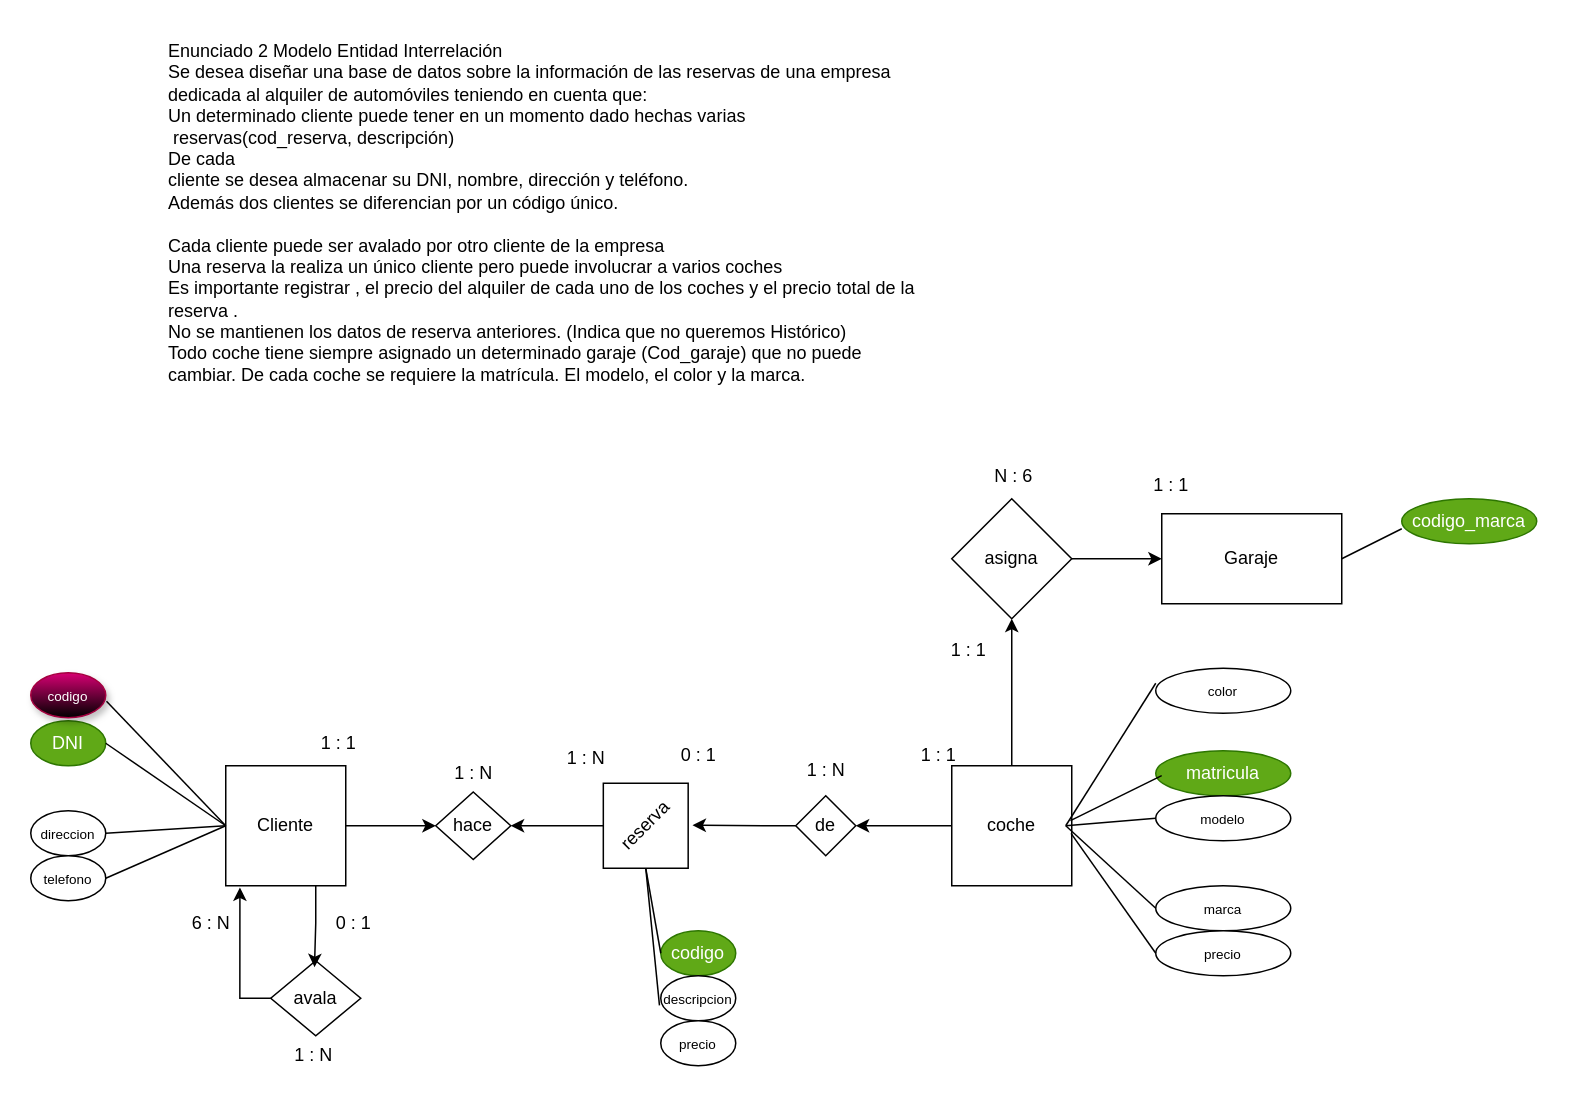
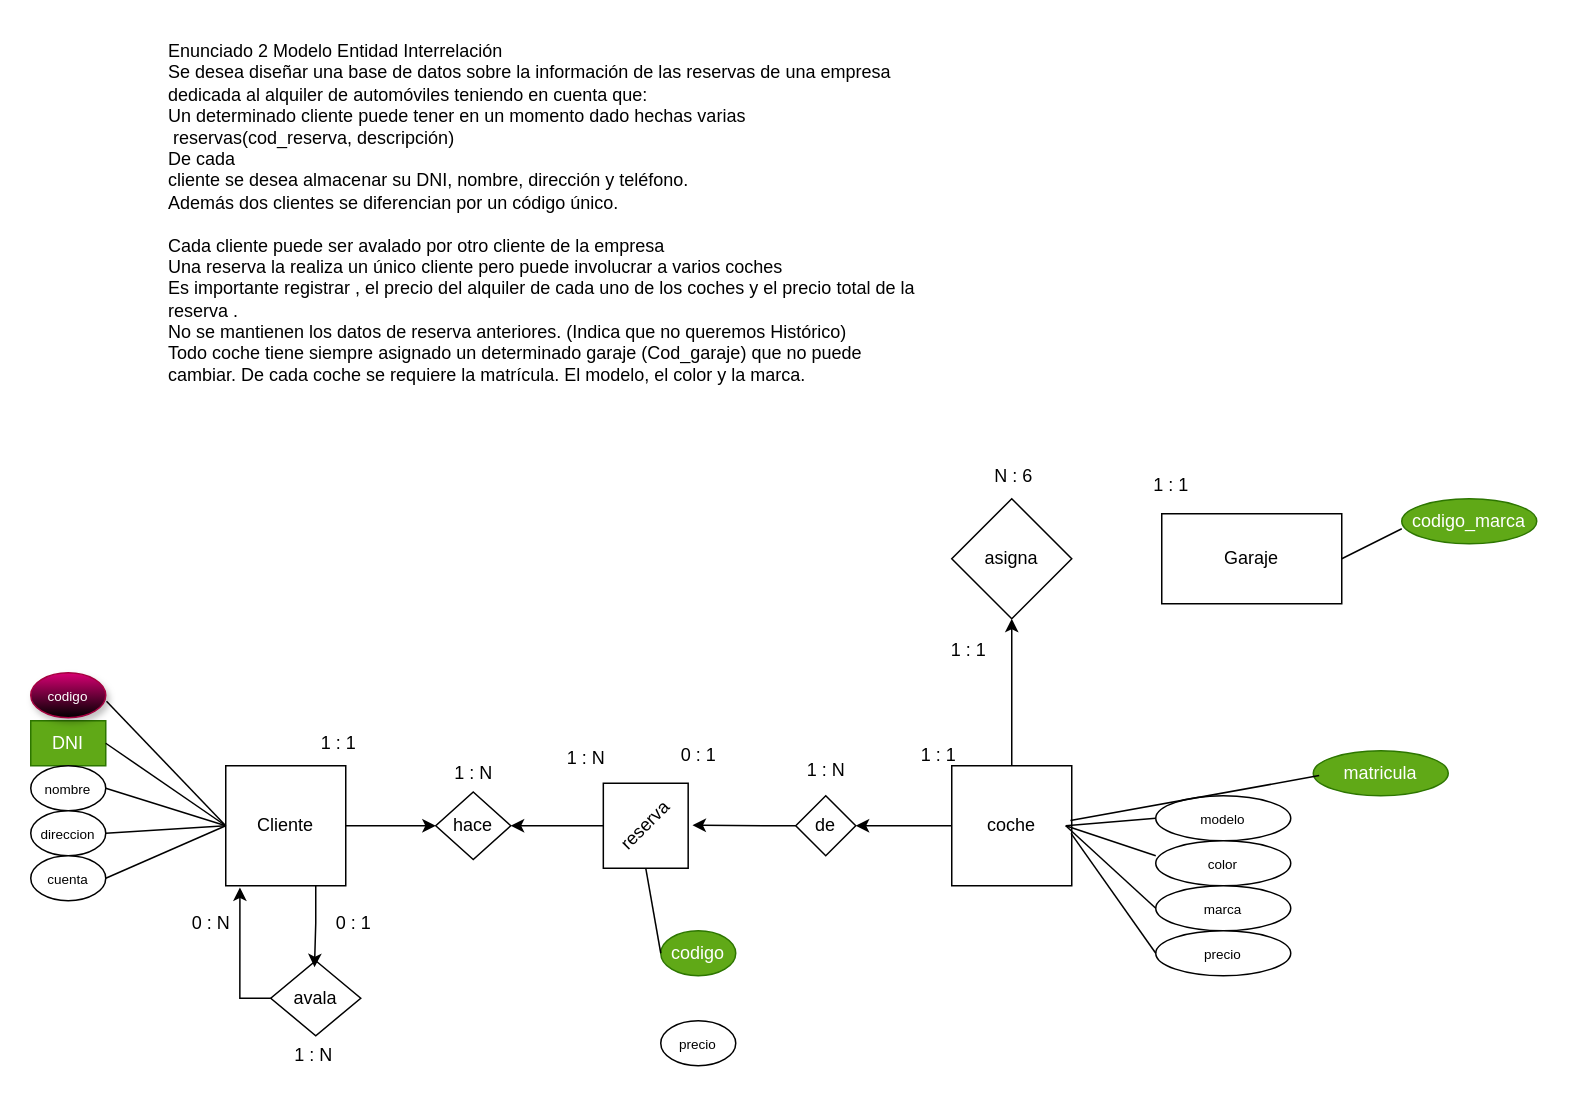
edge "asigna" -> "Garaje": removed
node "color": moved (1223, 691) -> (1223, 863)
node "DNI": shape ellipse -> rectangle
node "matricula": moved (1223, 773) -> (1381, 773)
node "nombre": added
edge "nombre" -- "Cliente": added
node "telefono": label "telefono" -> "cuenta"
node "6 : N": label "6 : N" -> "0 : N"
edge "reserva" -- "descripcion": removed
node "descripcion": removed
